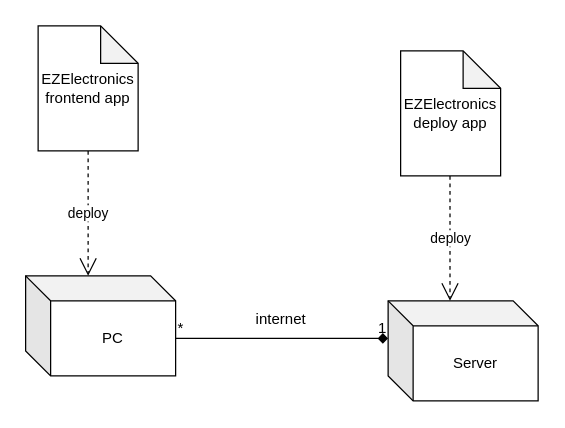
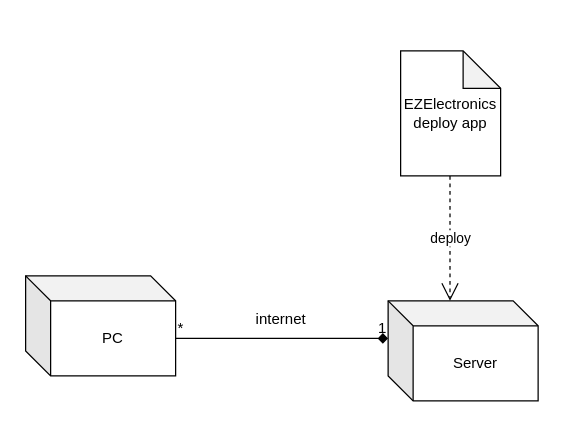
node "EZElectronics frontend app": removed
edge "EZElectronics frontend app" -> "PC": removed, label "deploy"
